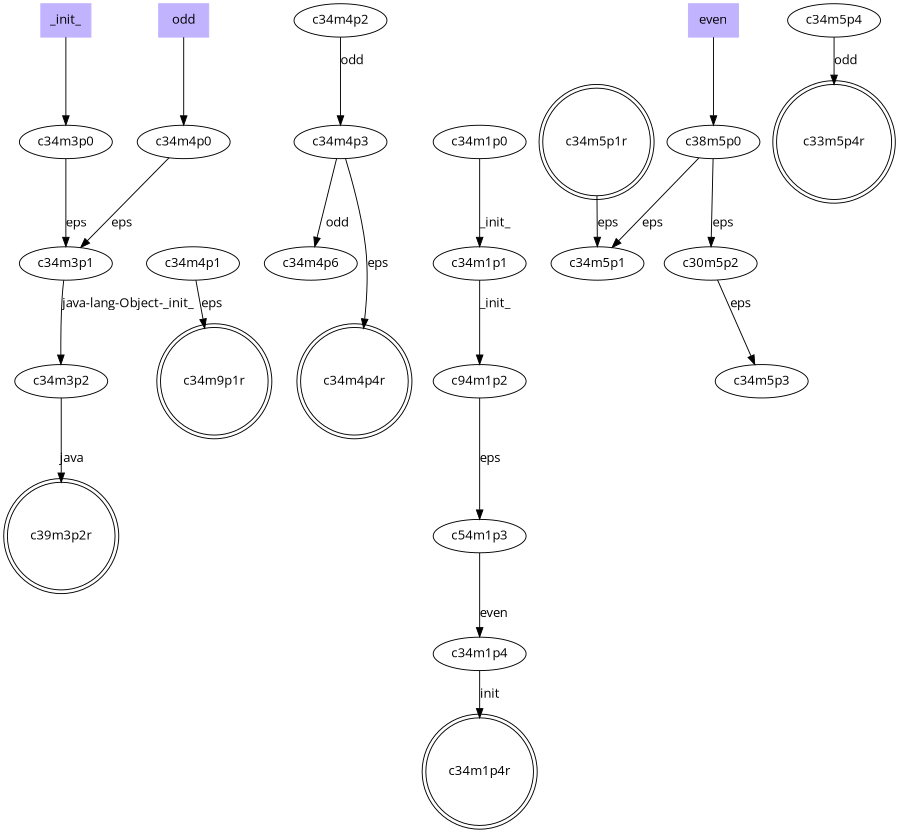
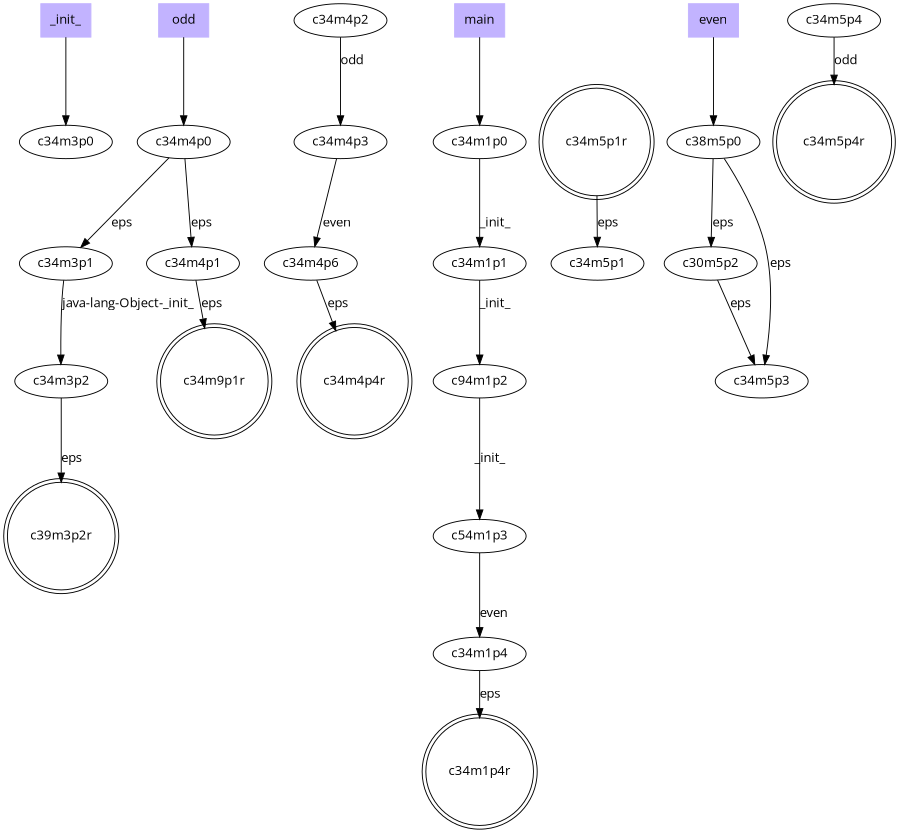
node "main": added
node "c33m5p4r": label "c33m5p4r" -> "c34m5p4r"
edge "c34m3p0" -> "c34m3p1": removed, label "eps"
edge "c34m4p0" -> "c34m4p1": added, label "eps"
edge "c38m5p0" -> "c34m5p1": now "c38m5p0" -> "c34m5p3"
edge "c34m4p3" -> "c34m4p6": label "odd" -> "even"
edge "c34m4p3" -> "c34m4p4r": now "c34m4p6" -> "c34m4p4r"
edge "c34m3p2" -> "c39m3p2r": label "java" -> "eps"
edge "c94m1p2" -> "c54m1p3": label "eps" -> "_init_"
edge "c34m1p4" -> "c34m1p4r": label "init" -> "eps"
